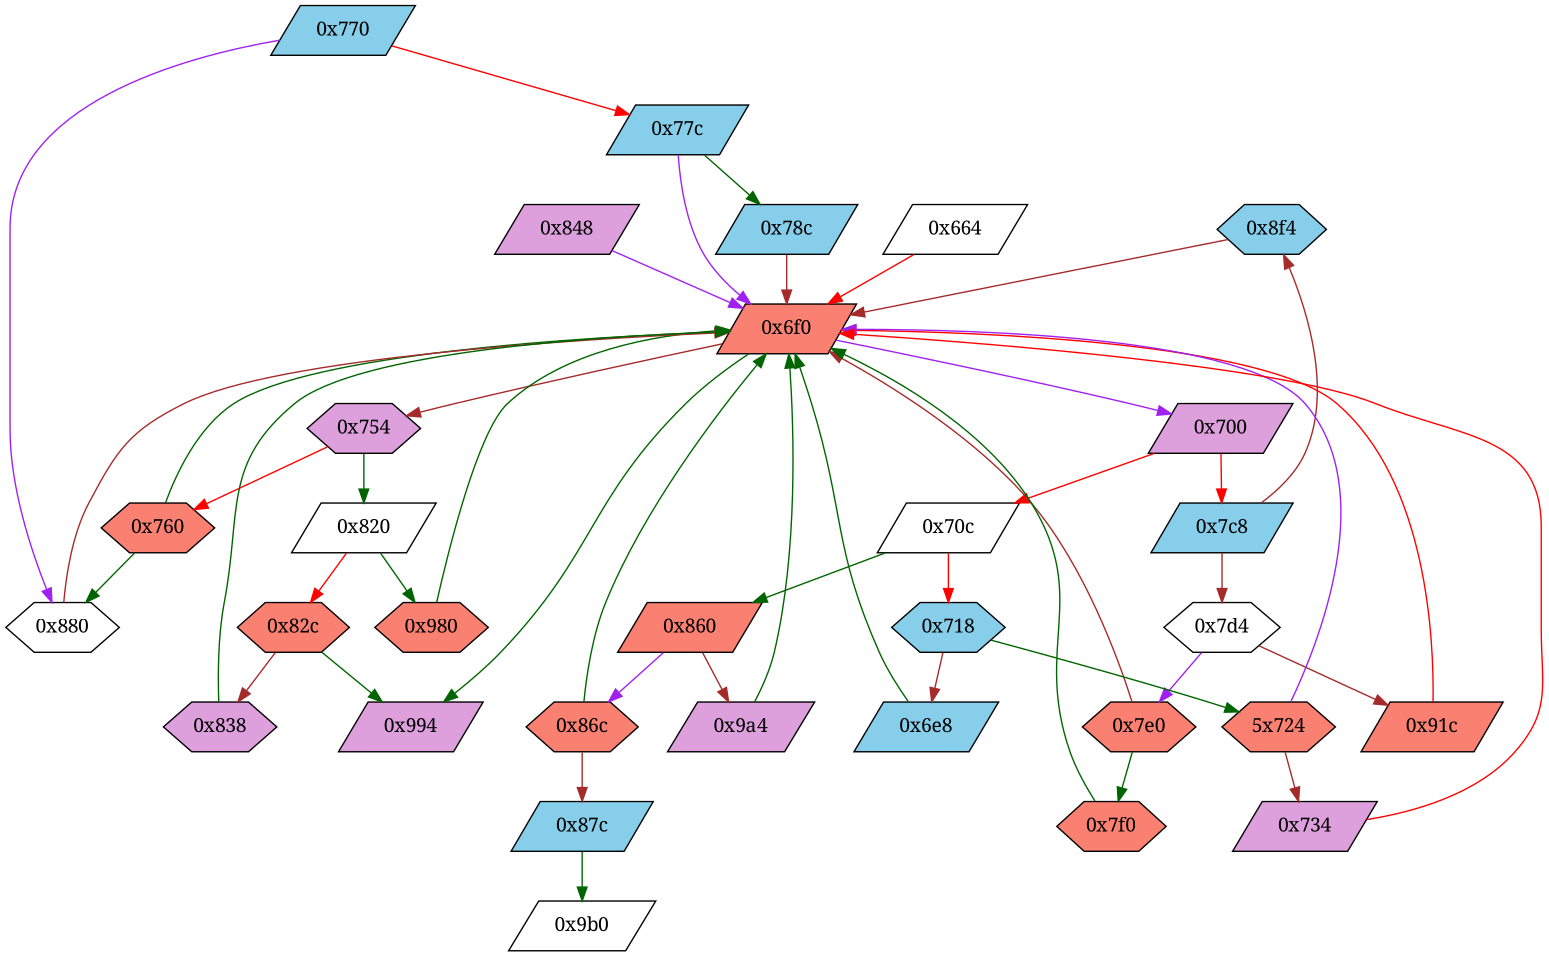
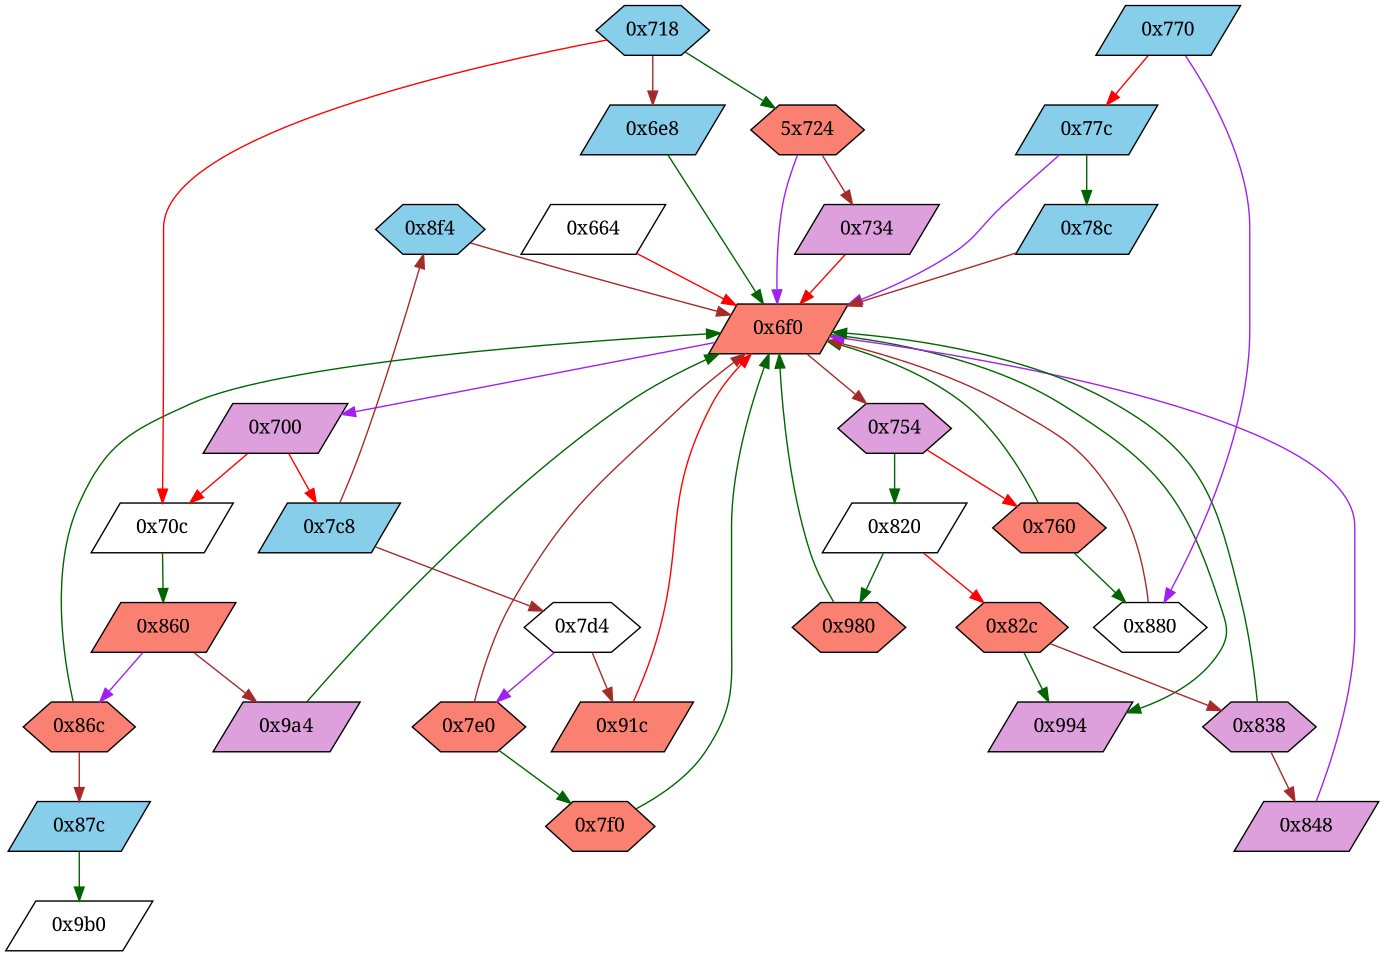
edge "0x70c" -> "0x718": reversed
edge "0x838" -> "0x848": added
